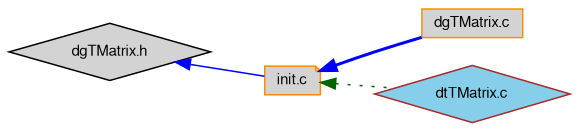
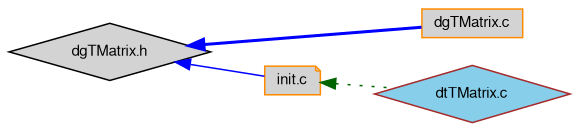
edge "dgTMatrix.c" -> "init.c": now "dgTMatrix.c" -> "dgTMatrix.h"
